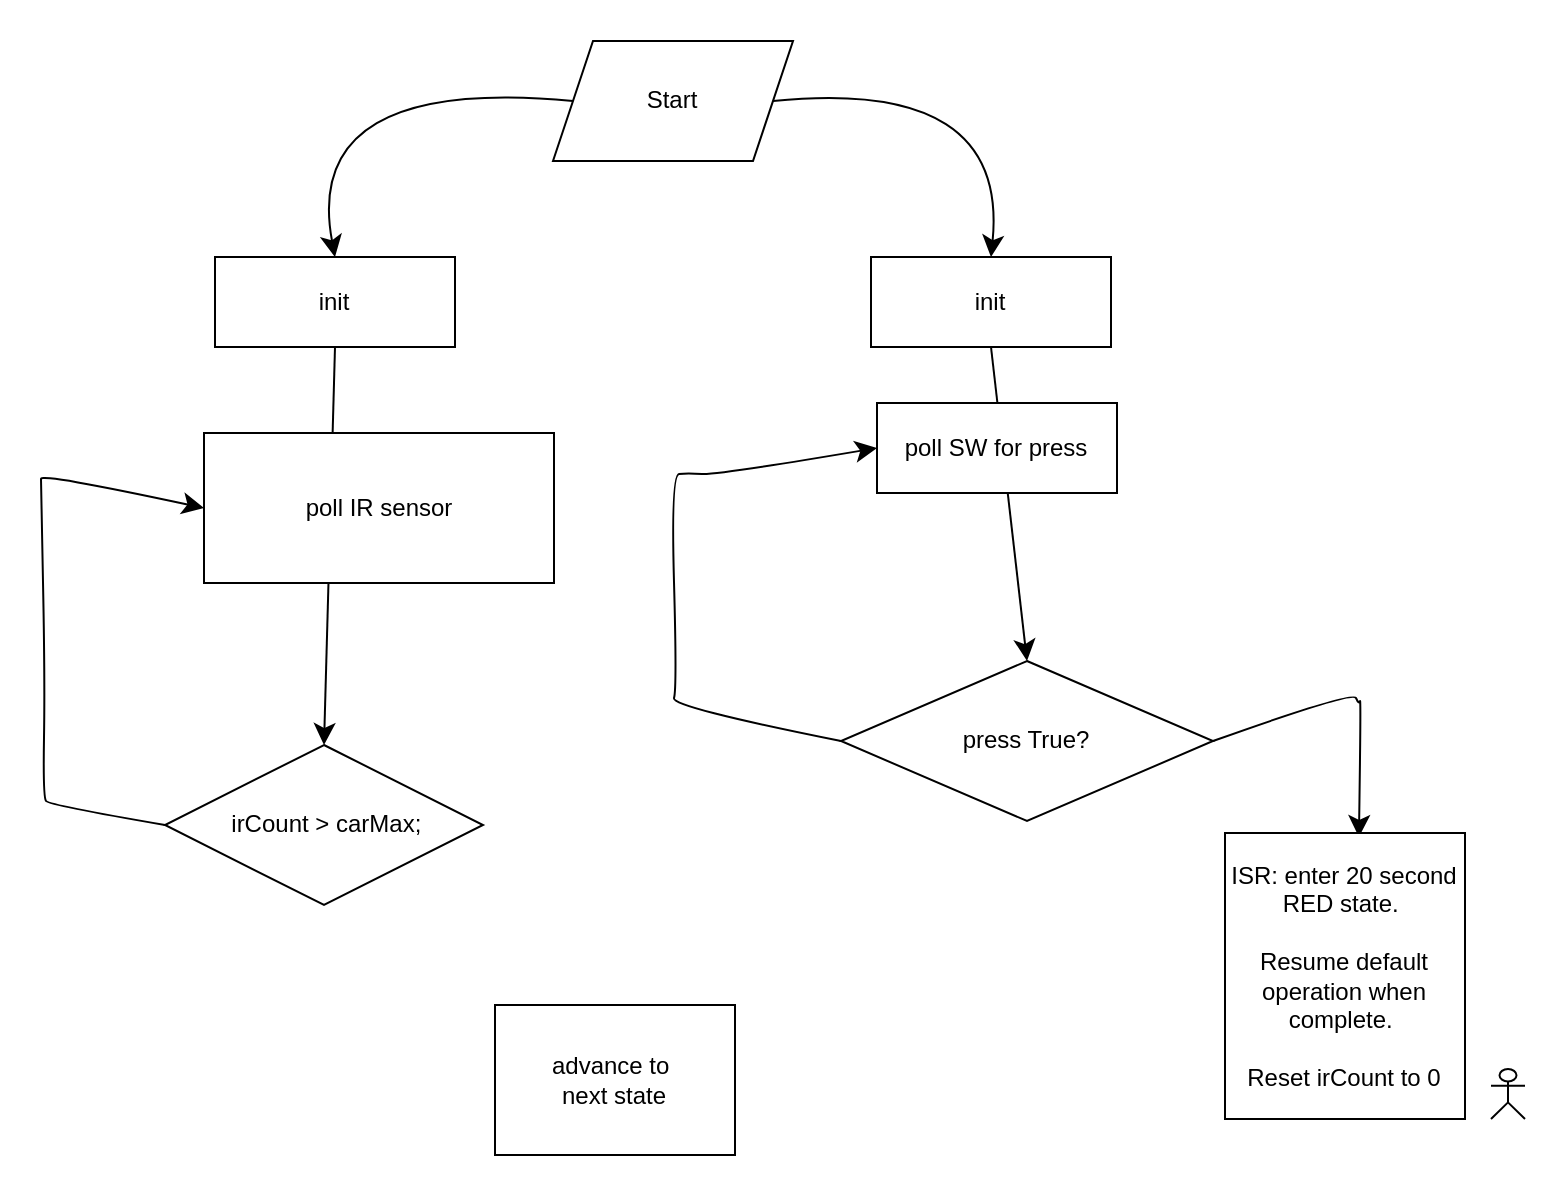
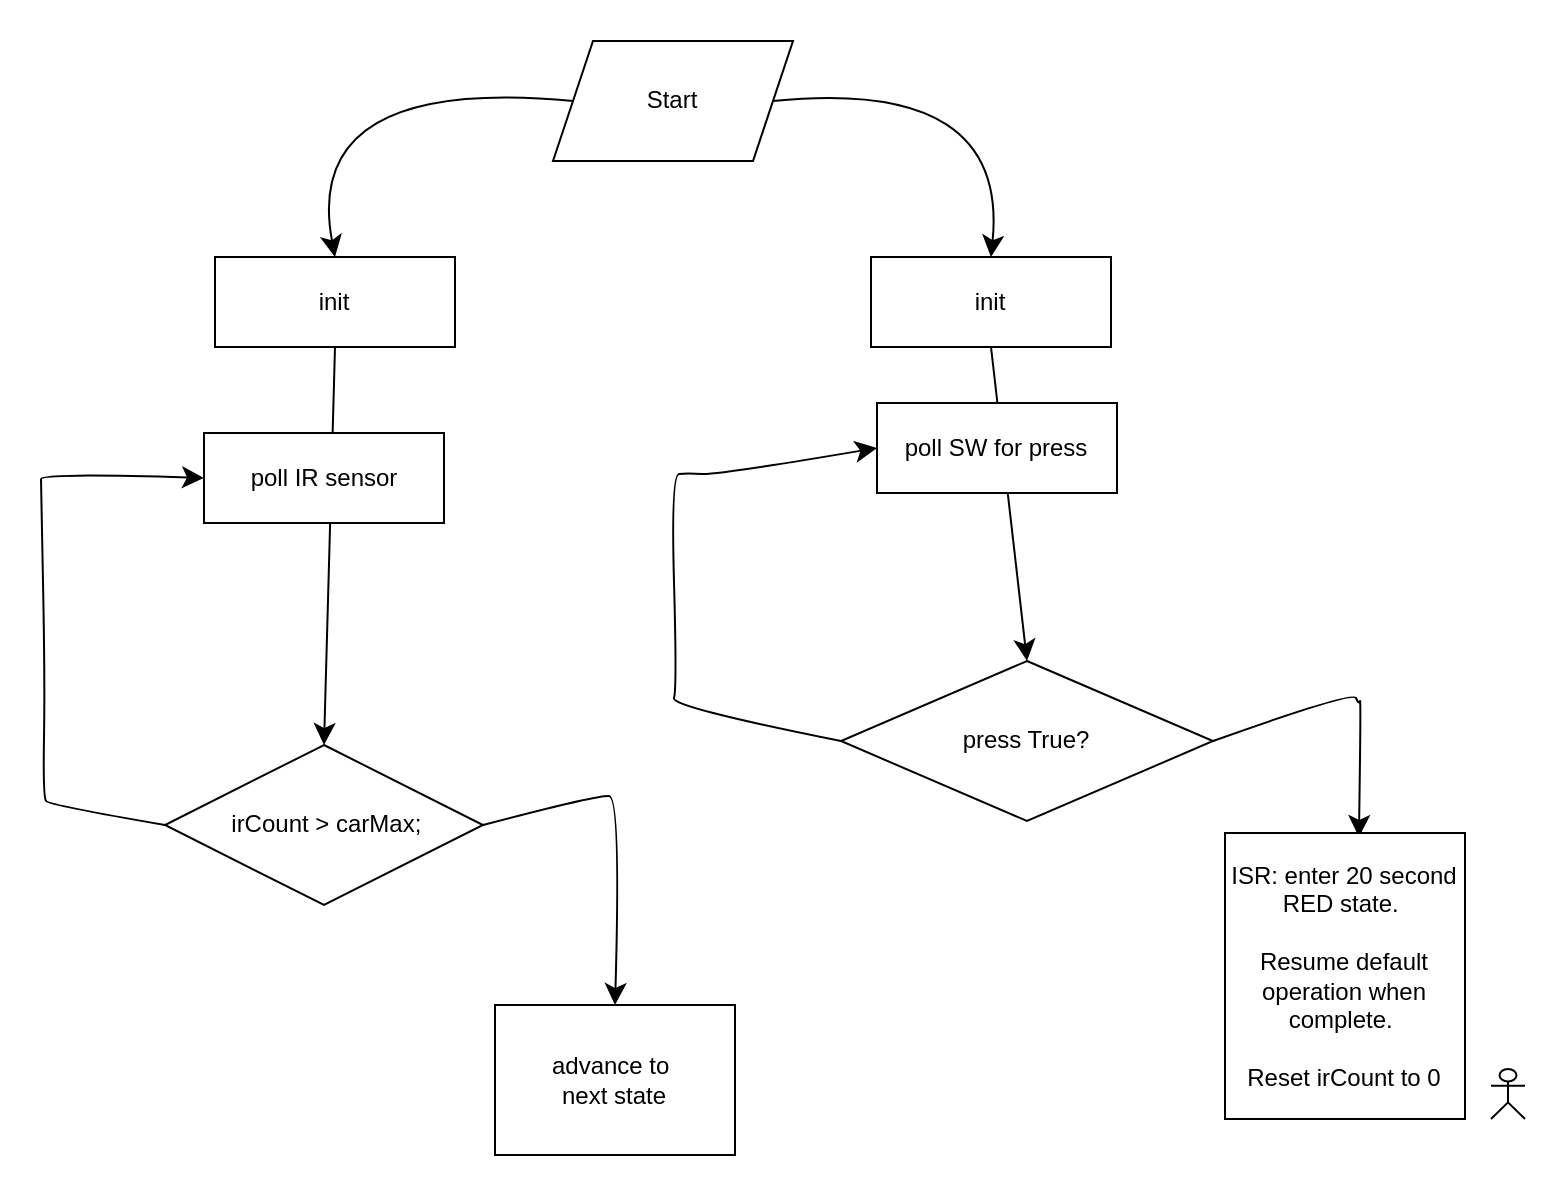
node "poll IR sensor": size 350x150 -> 240x90
edge "irCount > carMax;" -> "advance to next state": added
